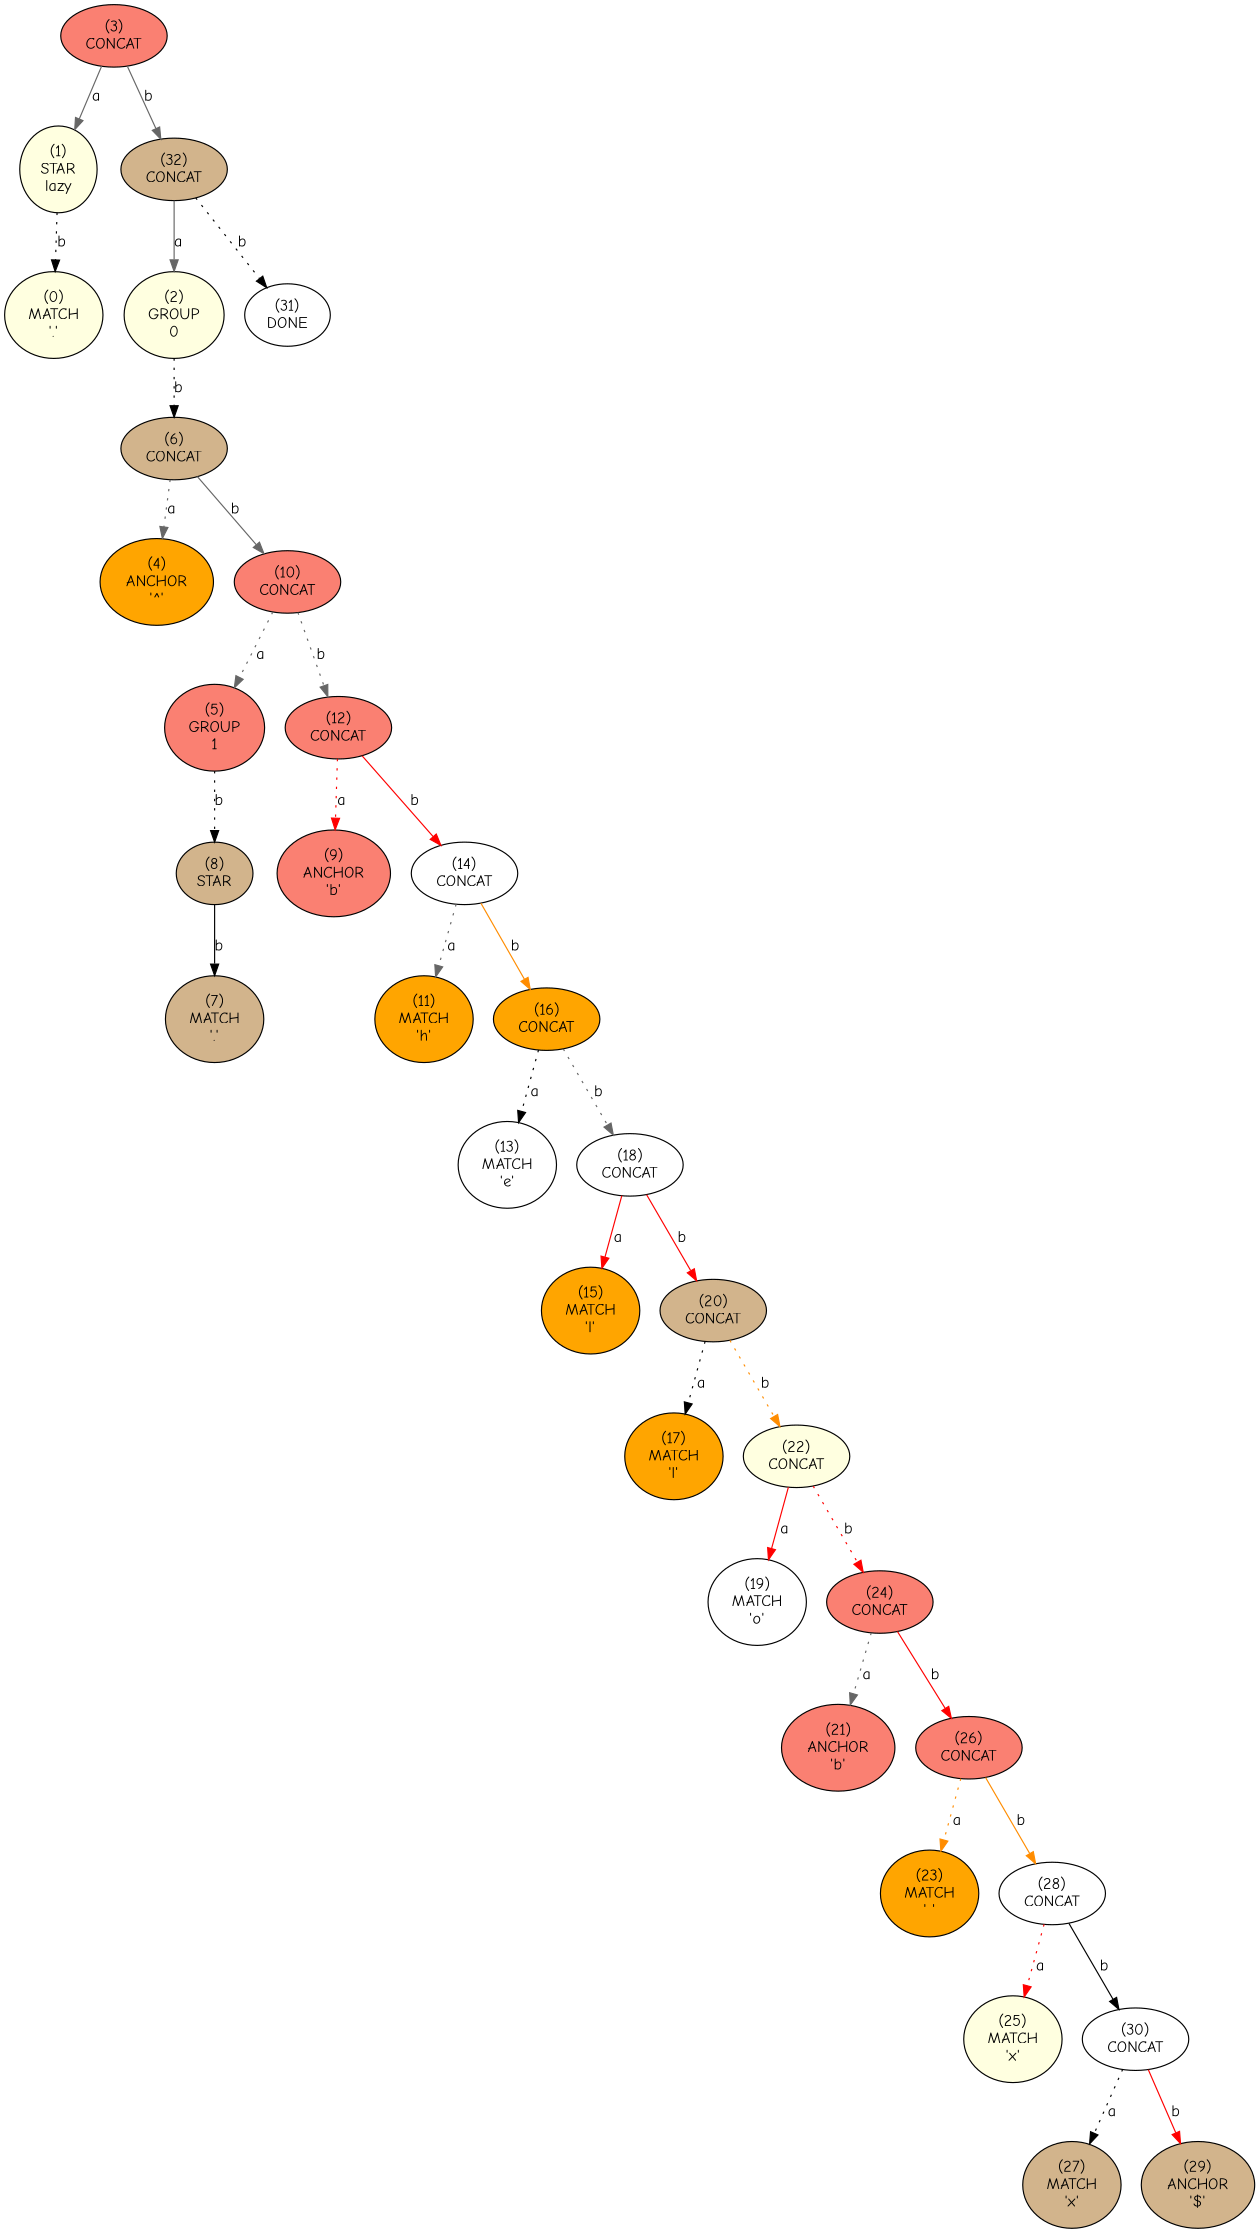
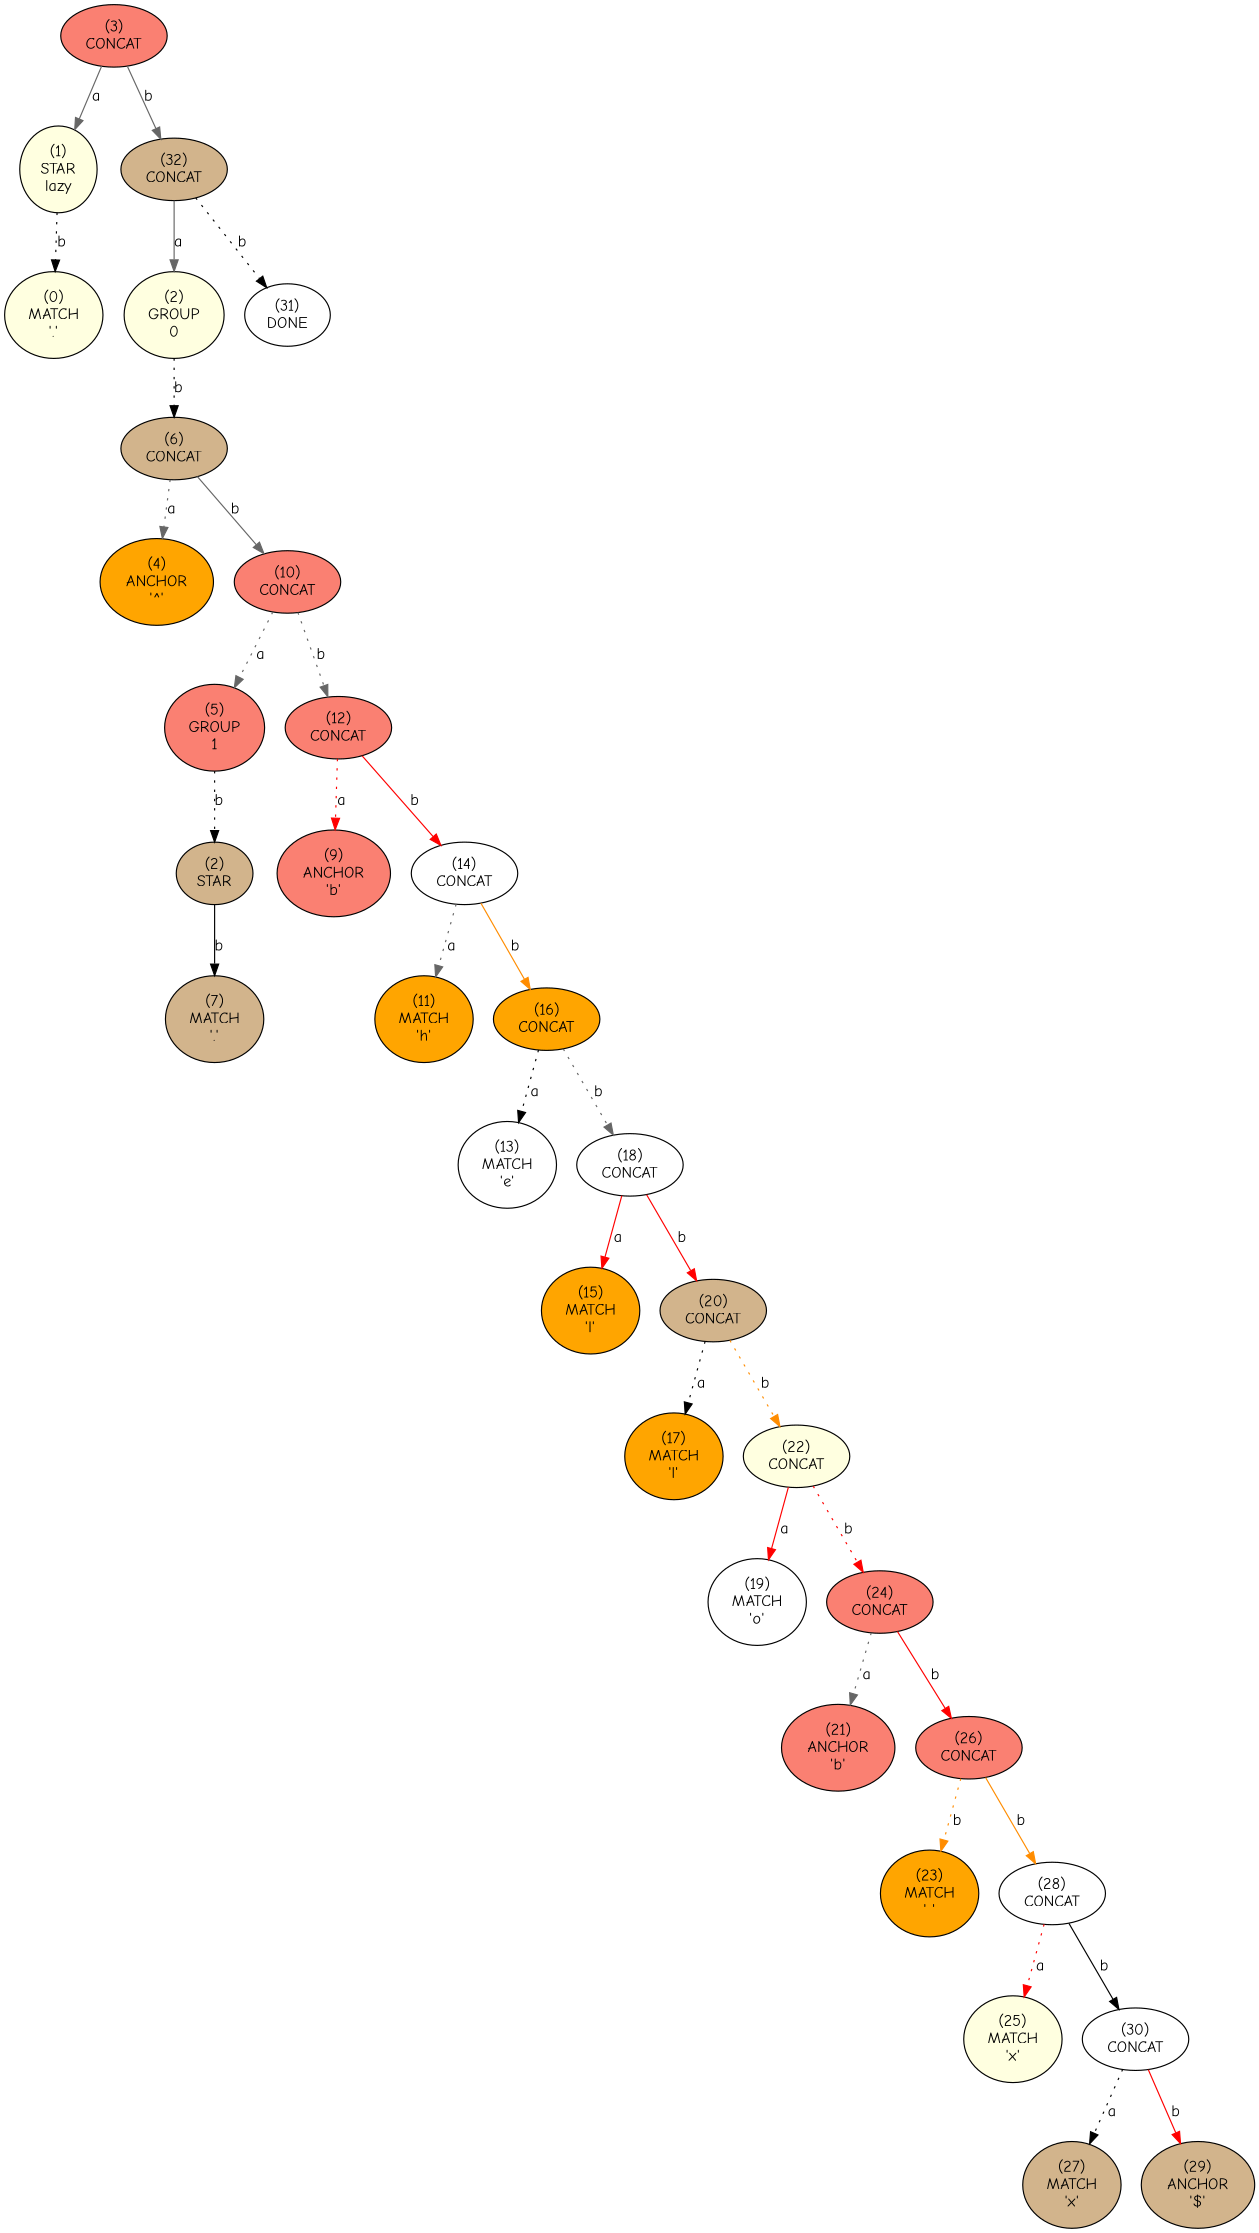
node "(8) STAR": label "(8) STAR" -> "(2) STAR"
edge "(26) CONCAT" -> "(23) MATCH ' '": label "a" -> "b"
